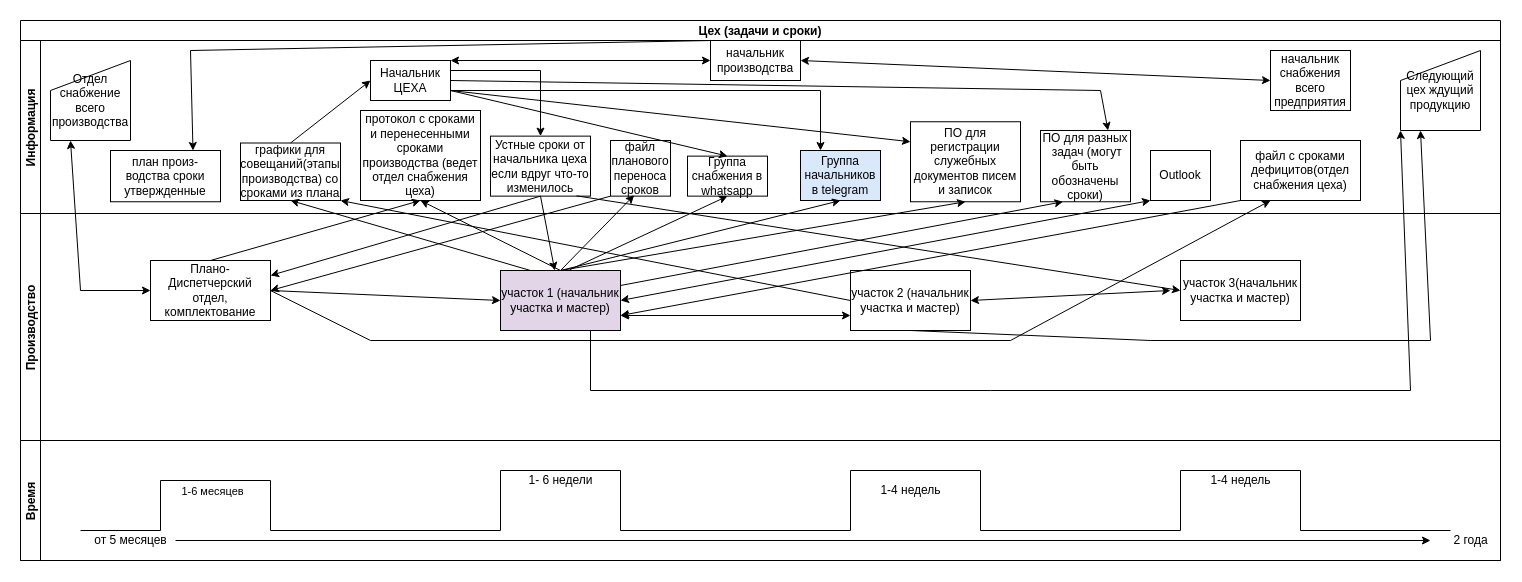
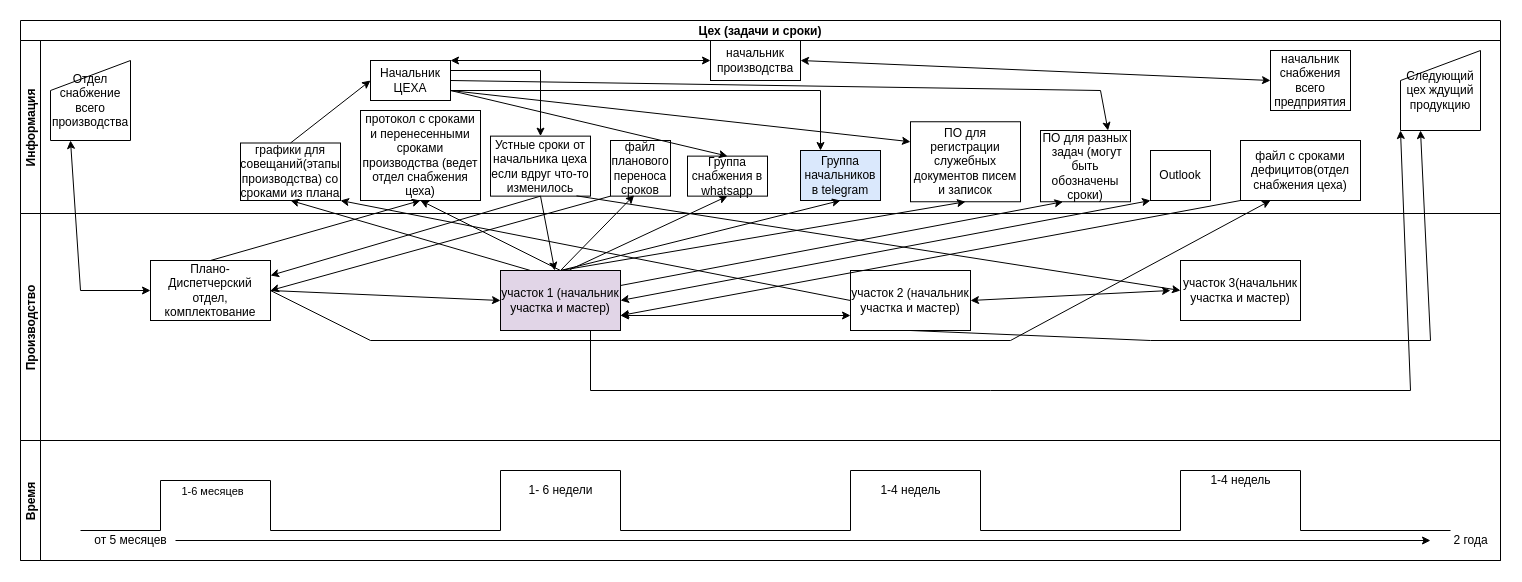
edge "начальник производства" -> "план произ-водства сроки утвержденные": removed
node "план произ-водства сроки утвержденные": removed
node "1- 6 недели": moved (561, 481) -> (561, 491)
